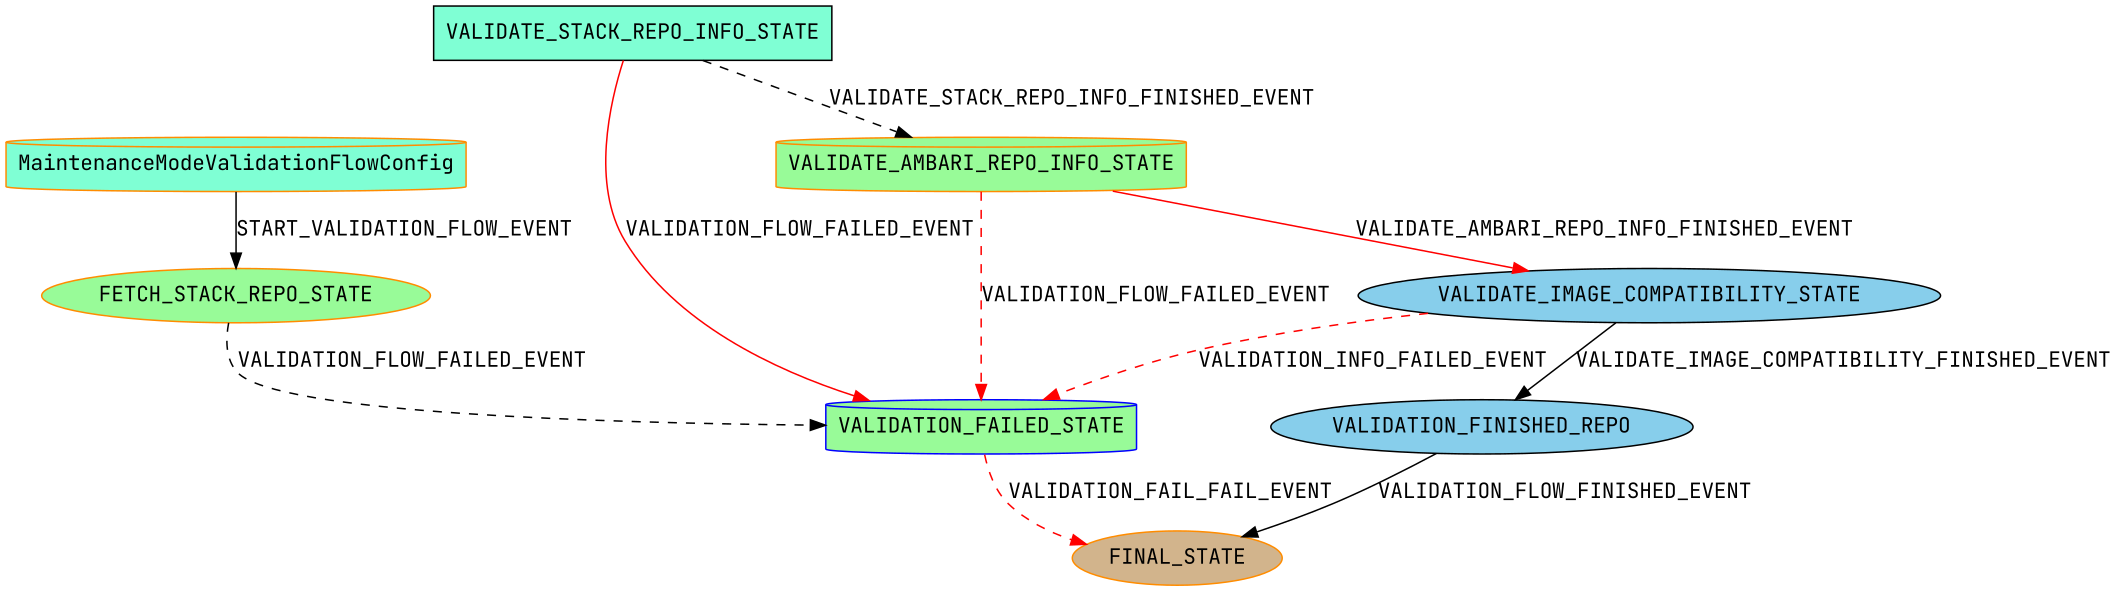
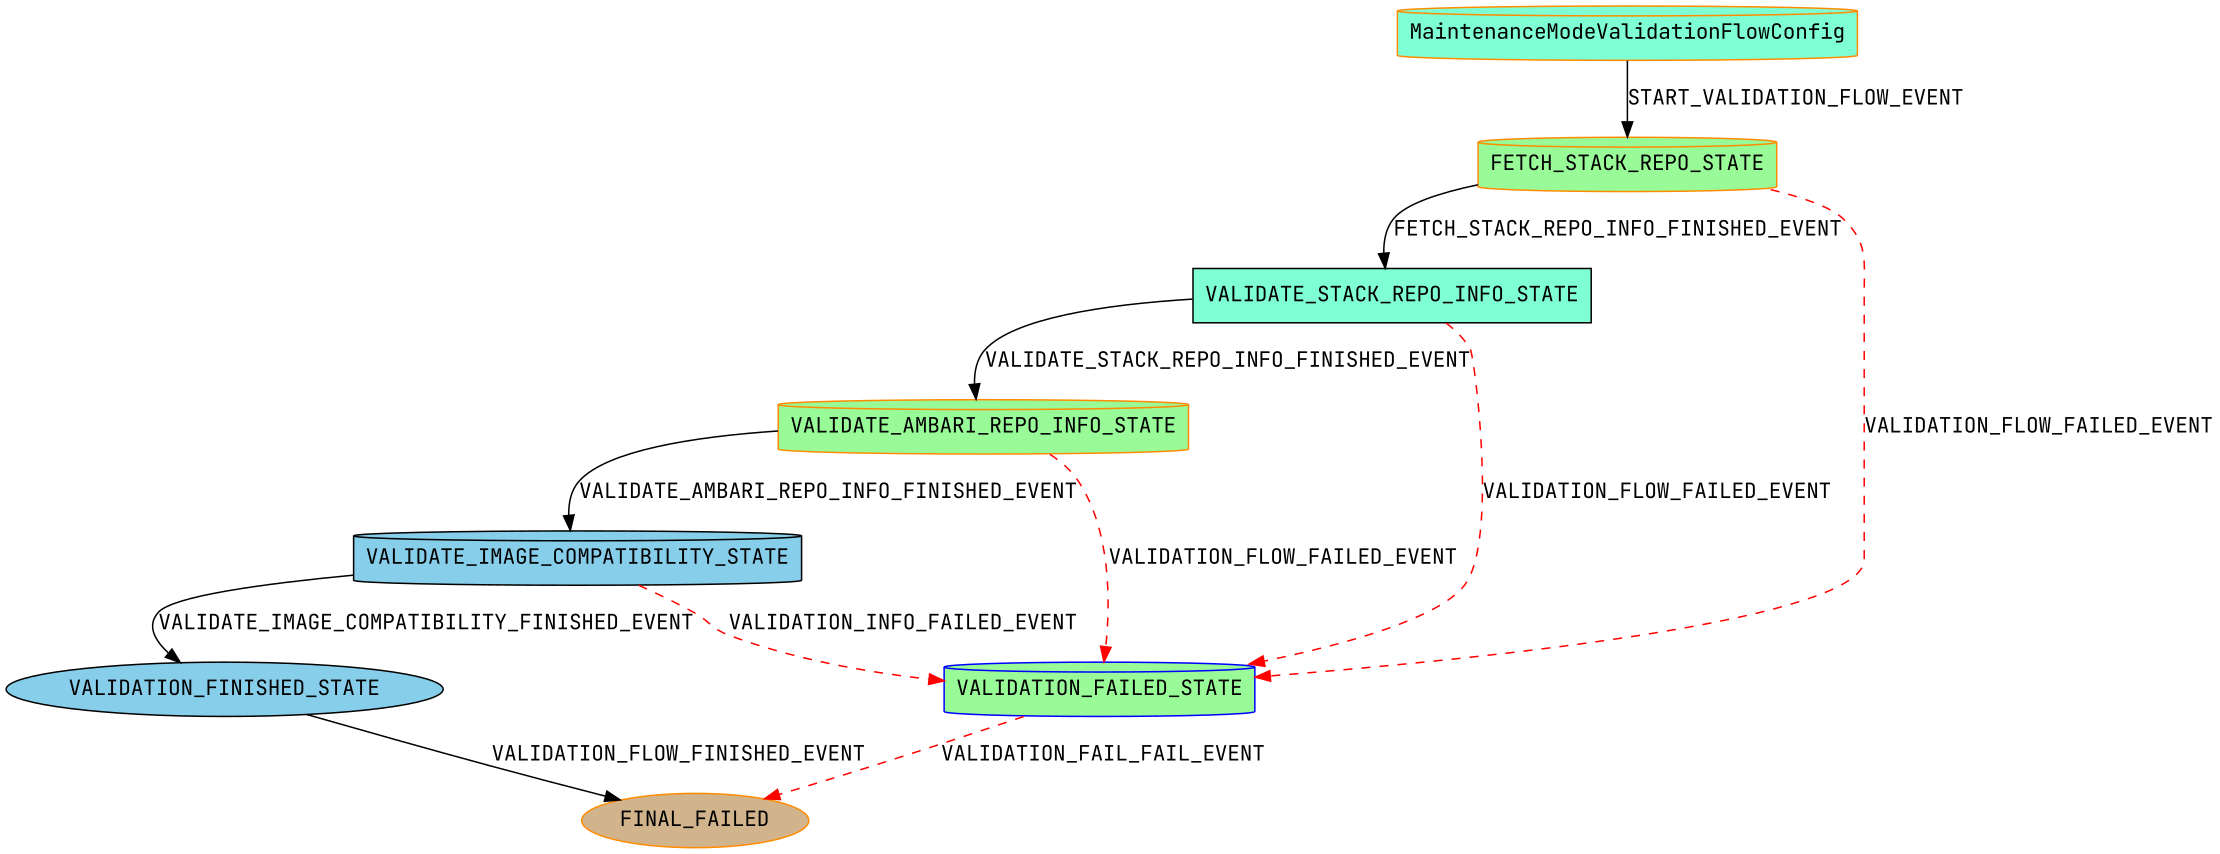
edge "VALIDATE_STACK_REPO_INFO_STATE" -> "VALIDATE_AMBARI_REPO_INFO_STATE": style dashed -> solid
edge "FETCH_STACK_REPO_STATE" -> "VALIDATE_STACK_REPO_INFO_STATE": added, label "FETCH_STACK_REPO_INFO_FINISHED_EVENT"
edge "VALIDATE_AMBARI_REPO_INFO_STATE" -> "VALIDATE_IMAGE_COMPATIBILITY_STATE": color red -> black
edge "VALIDATE_STACK_REPO_INFO_STATE" -> "VALIDATION_FAILED_STATE": style solid -> dashed
node "FETCH_STACK_REPO_STATE": shape ellipse -> cylinder
node "VALIDATE_IMAGE_COMPATIBILITY_STATE": shape ellipse -> cylinder
edge "FETCH_STACK_REPO_STATE" -> "VALIDATION_FAILED_STATE": color black -> red
node "VALIDATION_FINISHED_REPO": label "VALIDATION_FINISHED_REPO" -> "VALIDATION_FINISHED_STATE"
node "FINAL_STATE": label "FINAL_STATE" -> "FINAL_FAILED"
